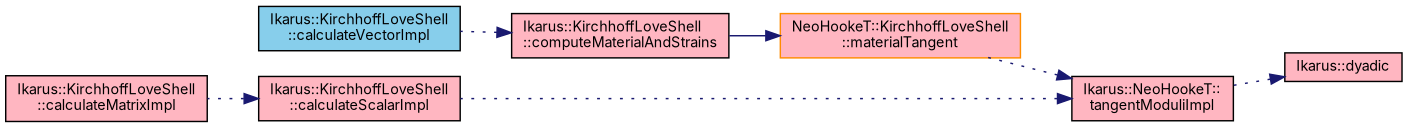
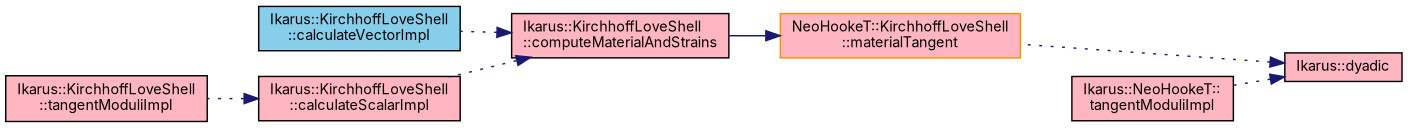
edge "NeoHookeT::KirchhoffLoveShell ::materialTangent" -> "Ikarus::NeoHookeT:: tangentModuliImpl": now "NeoHookeT::KirchhoffLoveShell ::materialTangent" -> "Ikarus::dyadic"
node "Ikarus::KirchhoffLoveShell ::calculateMatrixImpl": label "Ikarus::KirchhoffLoveShell ::calculateMatrixImpl" -> "Ikarus::KirchhoffLoveShell ::tangentModuliImpl"
edge "Ikarus::KirchhoffLoveShell ::calculateScalarImpl" -> "Ikarus::NeoHookeT:: tangentModuliImpl": now "Ikarus::KirchhoffLoveShell ::calculateScalarImpl" -> "Ikarus::KirchhoffLoveShell ::computeMaterialAndStrains"
